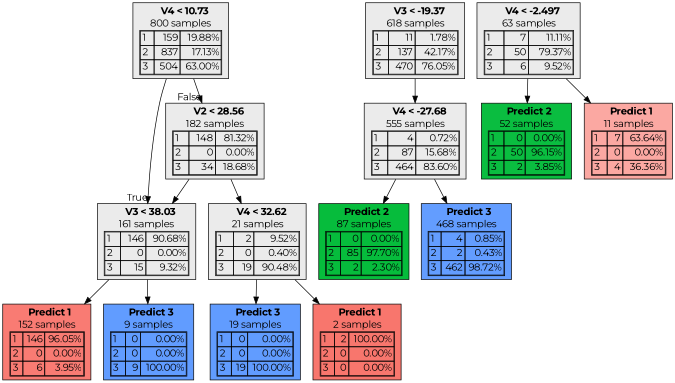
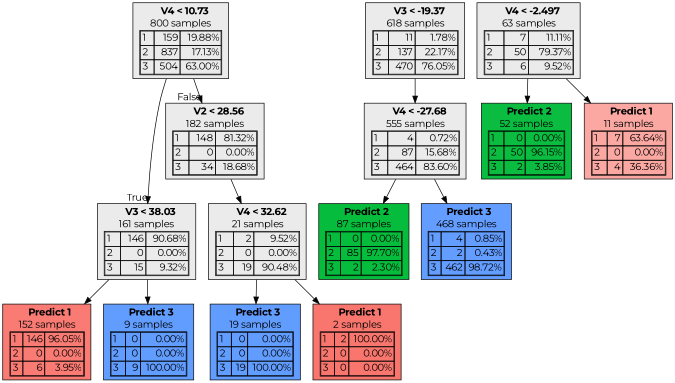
node "V3 < -19.37": text "42.17%" -> "22.17%"
edge "V2 < 28.56" -> "V3 < 38.03": removed
node "V4 < 32.62": text "0.40%" -> "0.00%"
